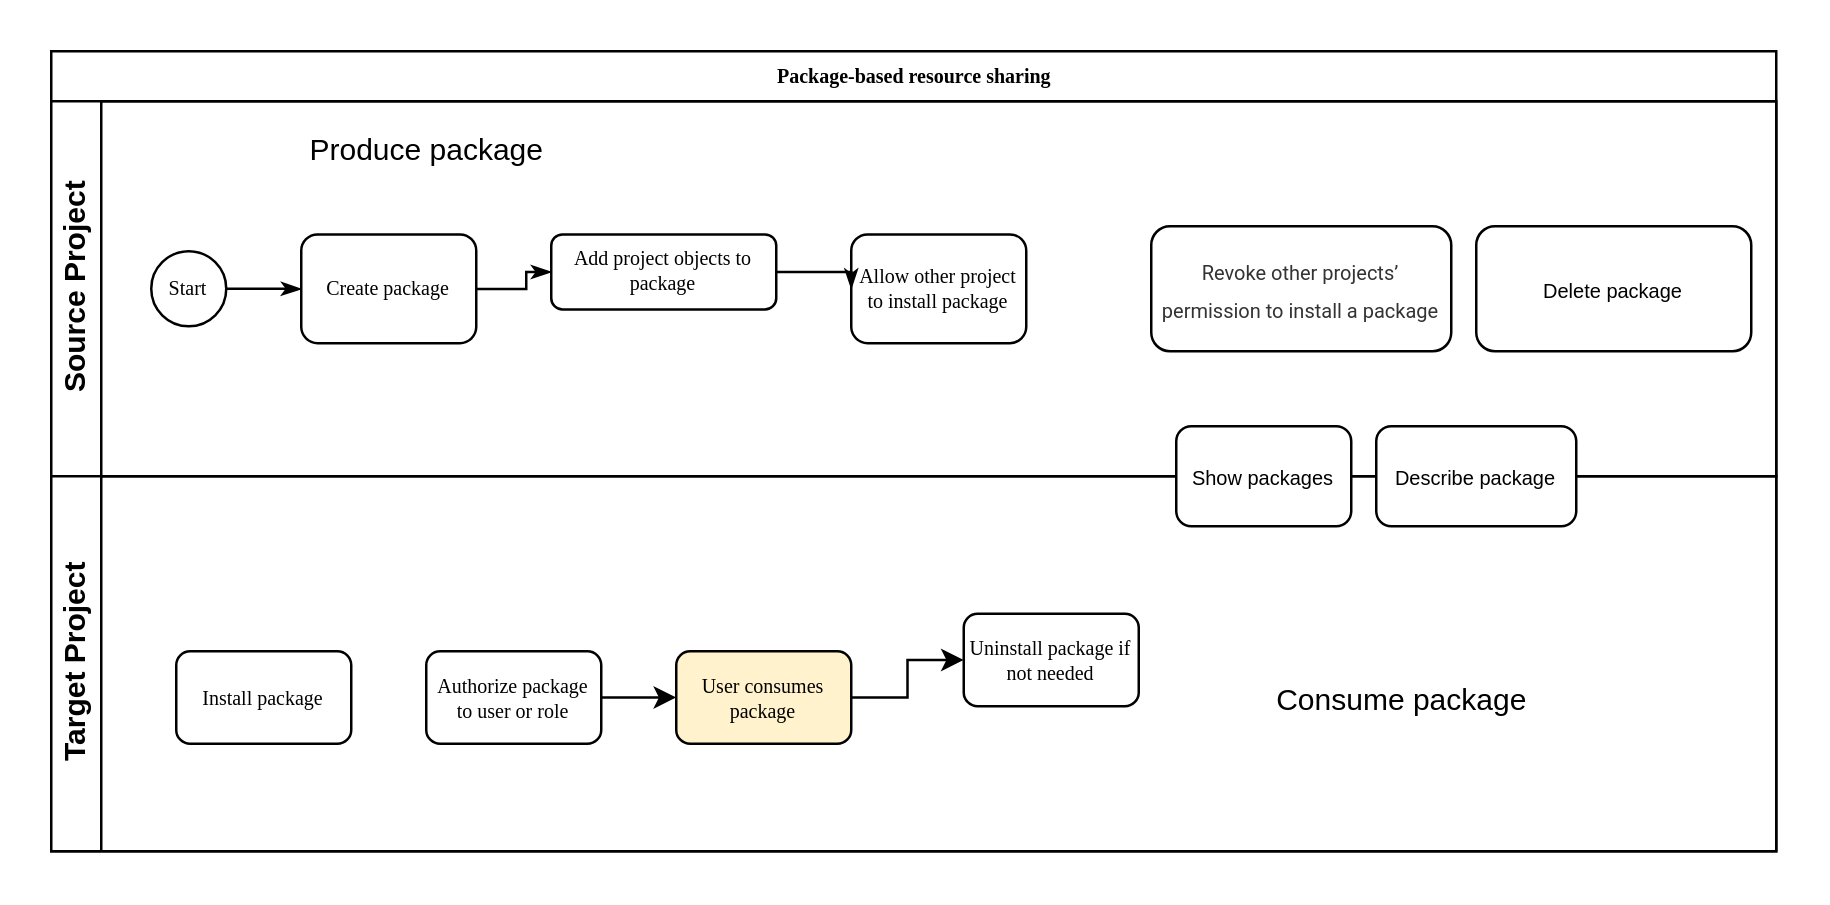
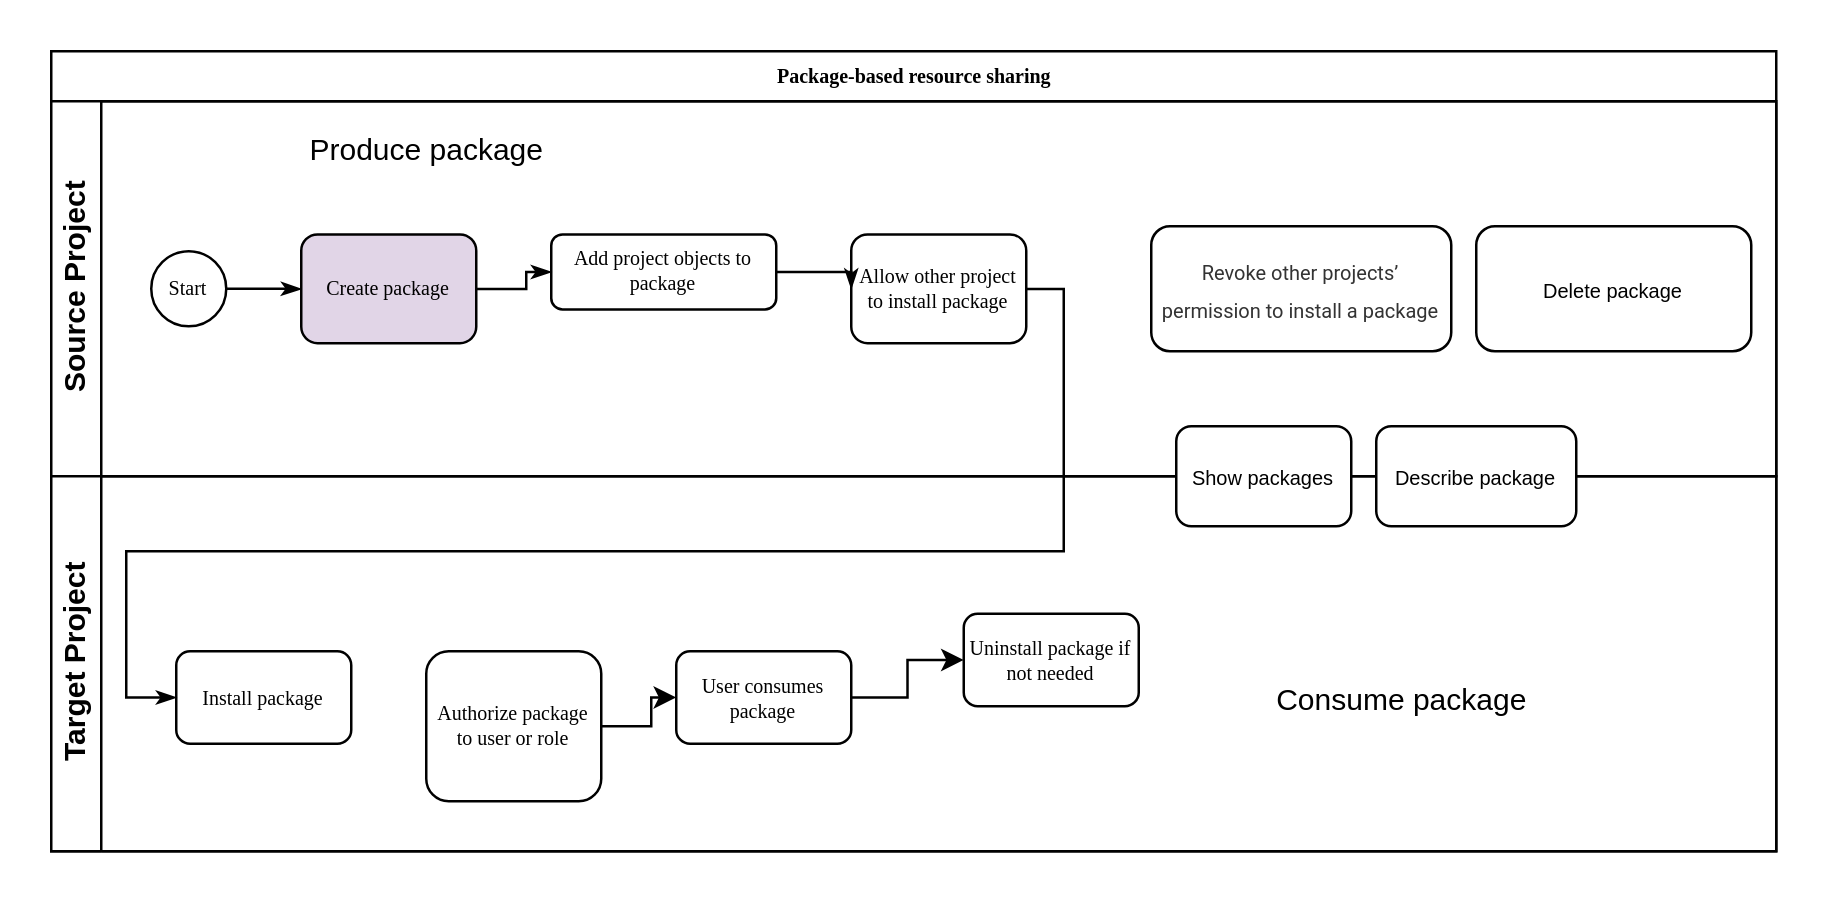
node "Create package": fillcolor #ffffff -> #e1d5e7
edge "Allow other project to install package" -> "Install package": added
node "Authorize package to user or role": size 175x93 -> 175x150
node "User consumes package": fillcolor #fff2cc -> #ffffff
